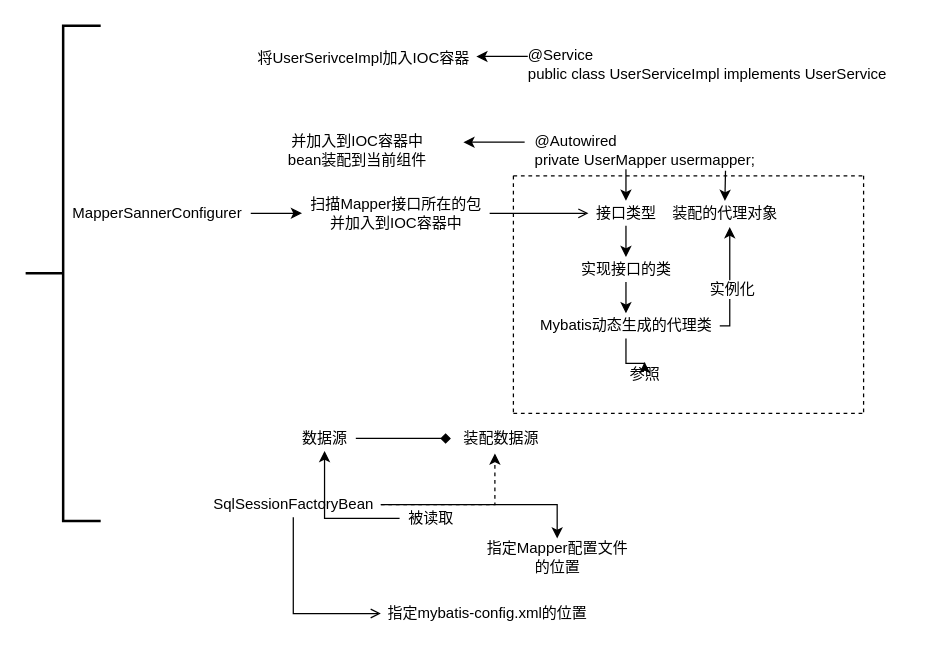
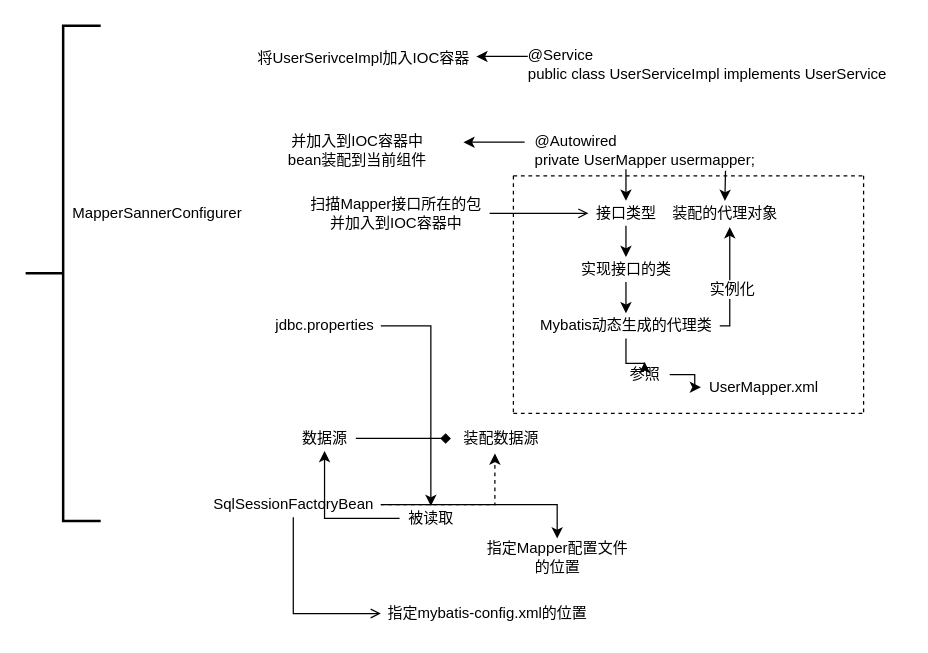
edge "MapperSannerConfigurer" -> "扫描Mapper接口所在的包 并加入到IOC容器中": removed
node "jdbc.properties": added
edge "参照" -> "UserMapper.xml": added
edge "jdbc.properties" -> "被读取": added
node "UserMapper.xml": added
